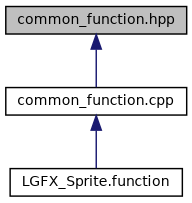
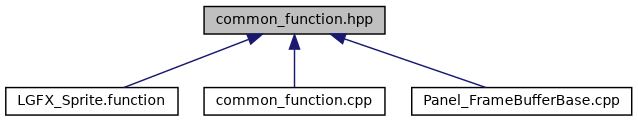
node "Panel_FrameBufferBase.cpp": added
edge "LGFX_Sprite.function" -> "common_function.cpp": now "LGFX_Sprite.function" -> "common_function.hpp"
